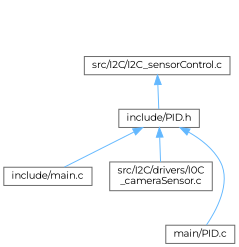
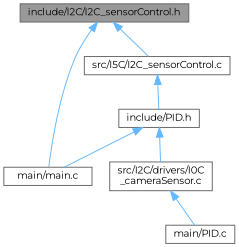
node "include/I2C/I2C_sensorControl.h": added
node "src/I2C/I2C_sensorControl.c": label "src/I2C/I2C_sensorControl.c" -> "src/I5C/I2C_sensorControl.c"
edge "main/PID.c" -> "include/PID.h": now "main/PID.c" -> "src/I2C/drivers/I0C _cameraSensor.c"
node "include/main.c": label "include/main.c" -> "main/main.c"
